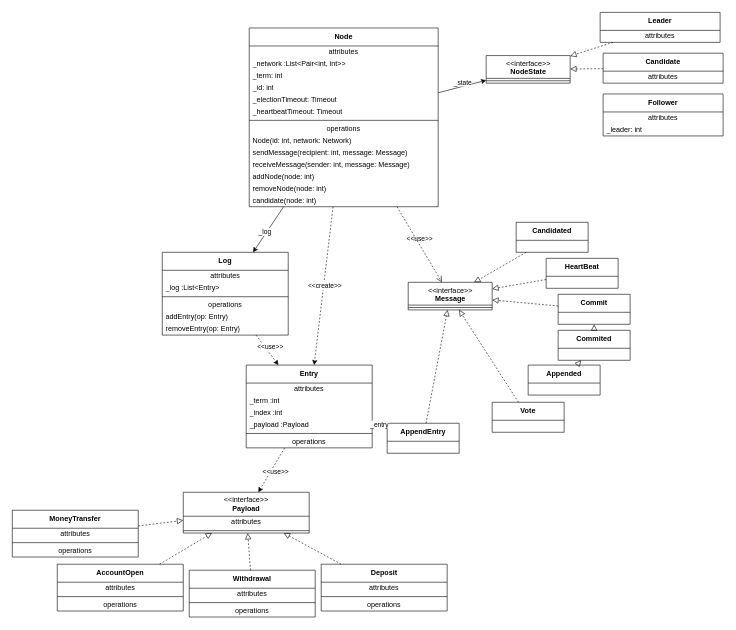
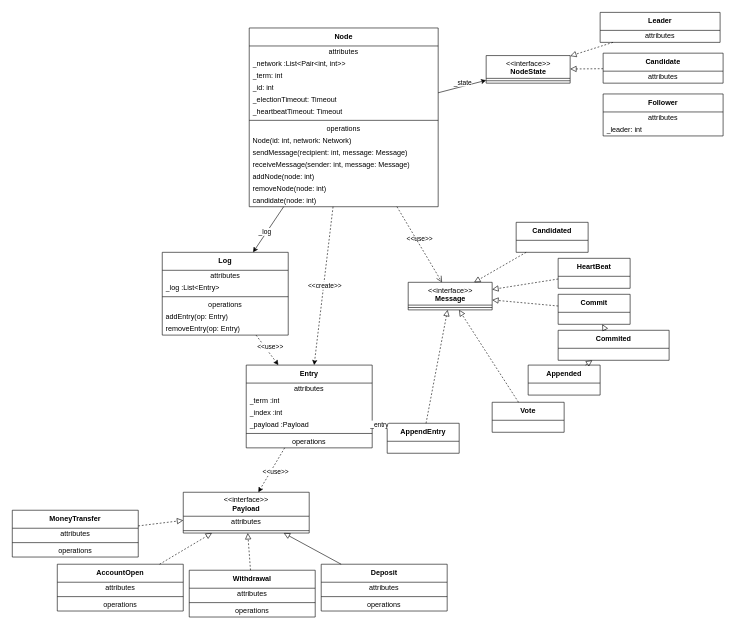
node "HeartBeat": moved (582, 273) -> (594, 273)
node "Commited": size 72x30 -> 111x30
edge "Deposit" -> "<<interface>>Payload": style dashed -> solid
